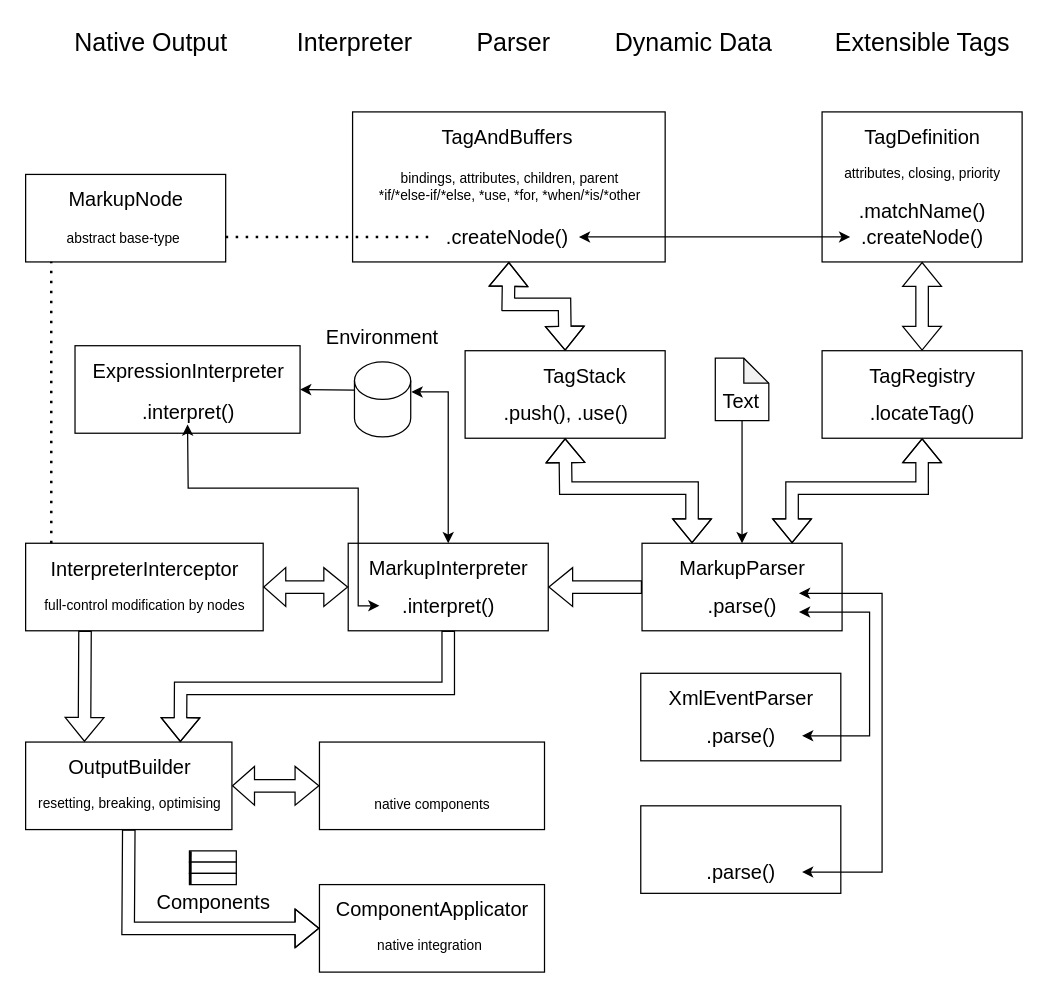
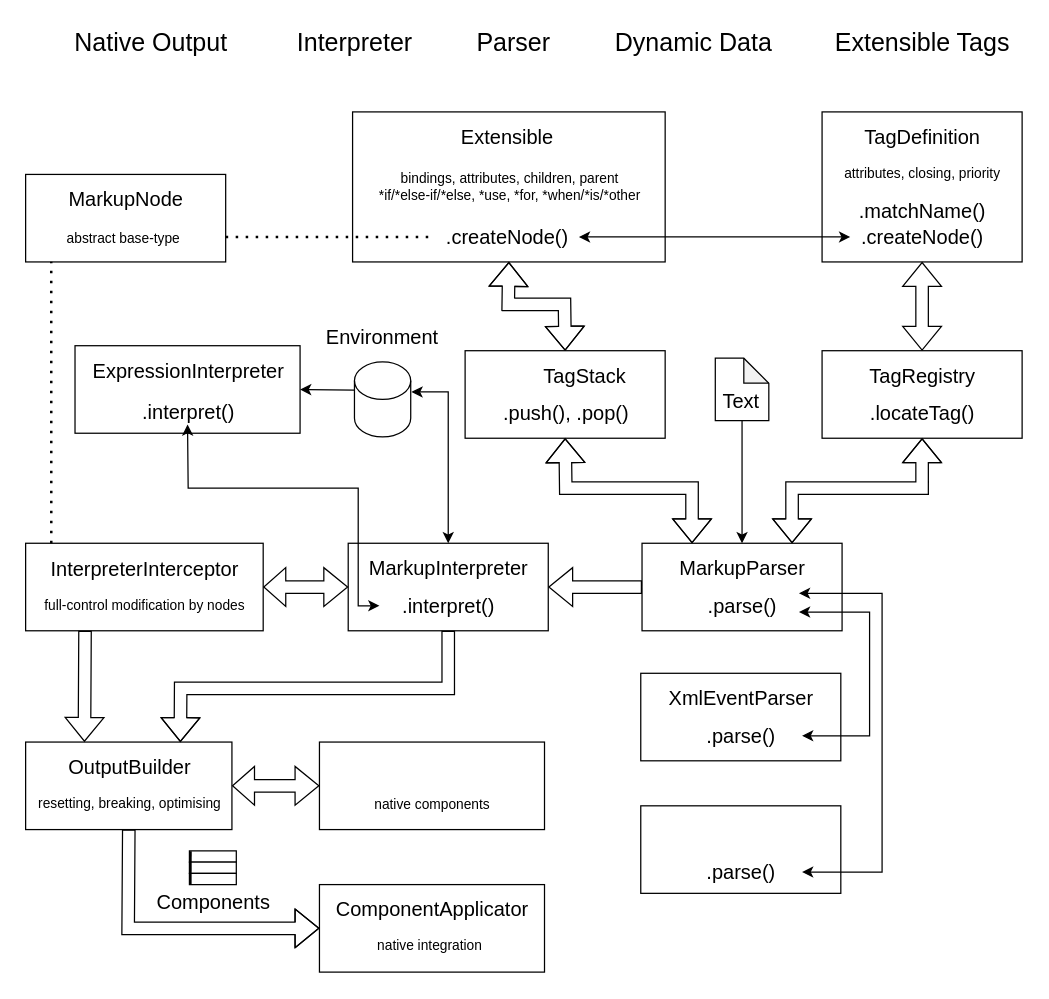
node "TagAndBuffers": label "TagAndBuffers" -> "Extensible"
node ".push(), .use()": label ".push(), .use()" -> ".push(), .pop()"
